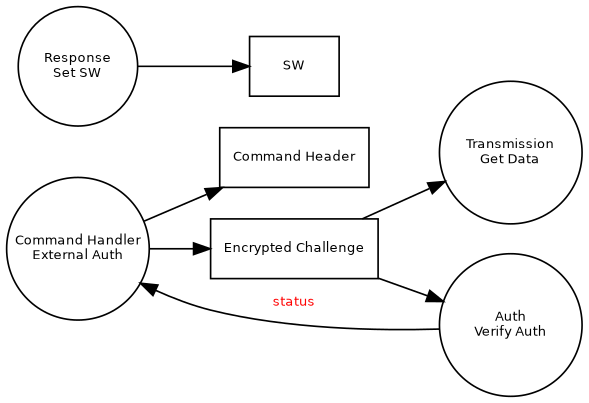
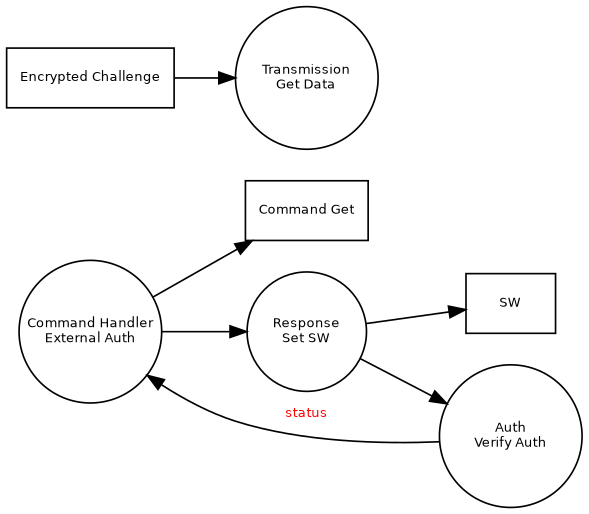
node "Command Header": label "Command Header" -> "Command Get"
edge "Command Handler External Auth" -> "Encrypted Challenge": now "Command Handler External Auth" -> "Response Set SW"
edge "Encrypted Challenge" -> "Auth Verify Auth": now "Response Set SW" -> "Auth Verify Auth"
